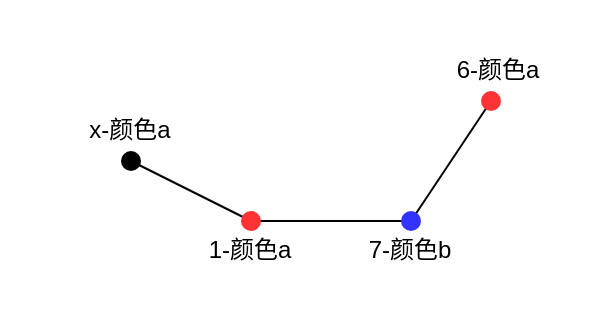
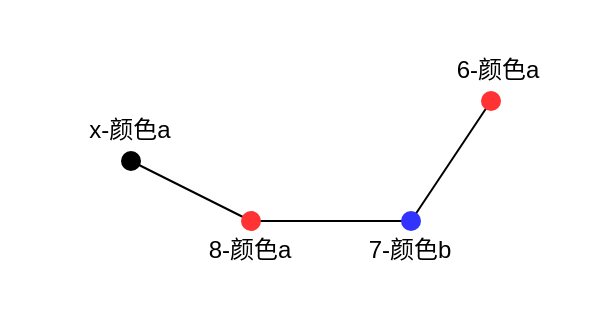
node "1-颜色a": label "1-颜色a" -> "8-颜色a"
